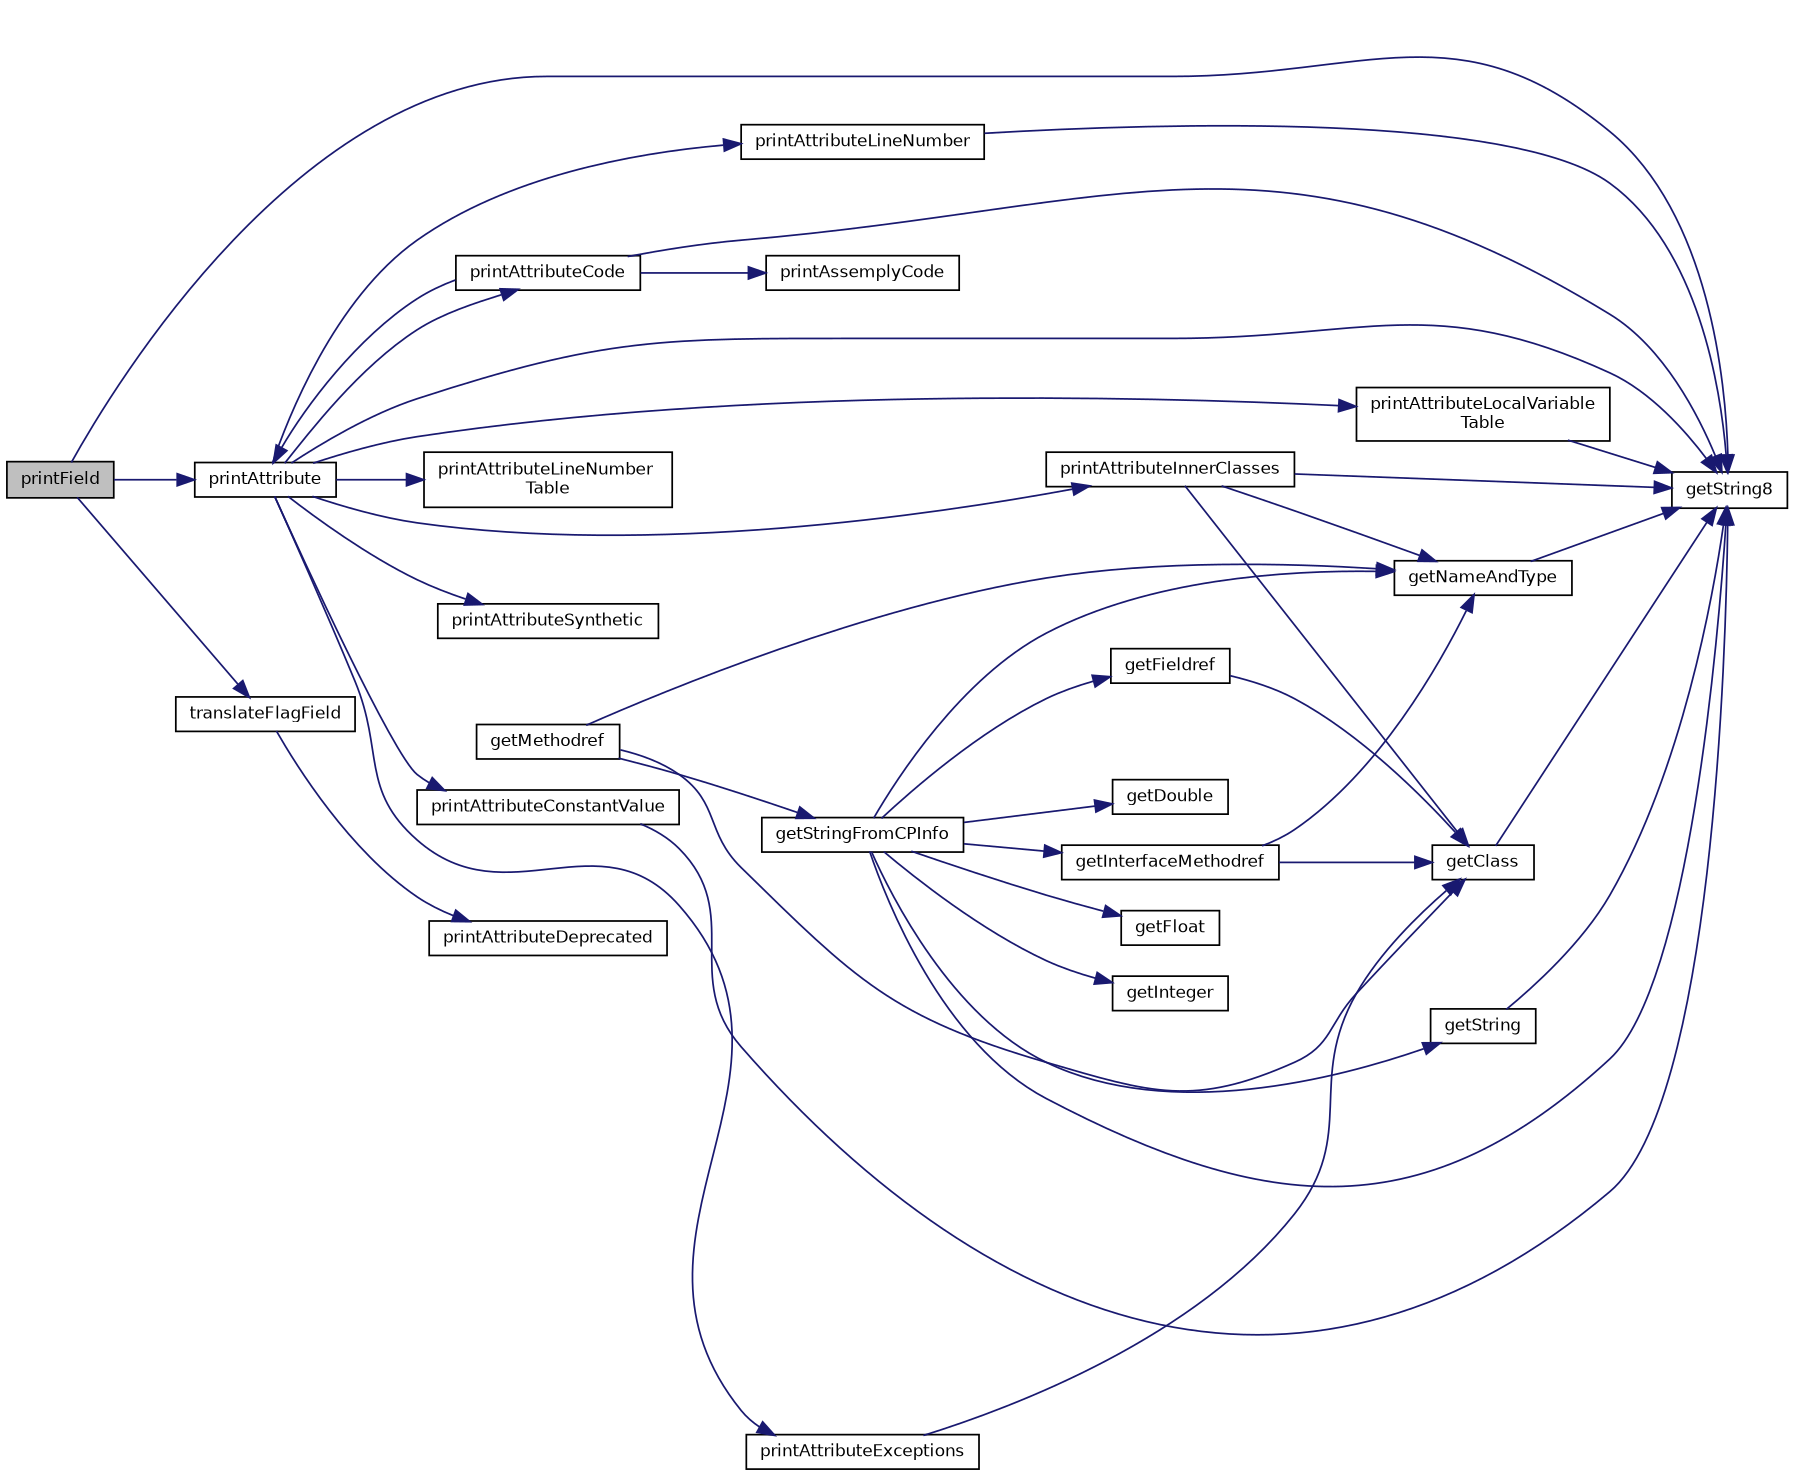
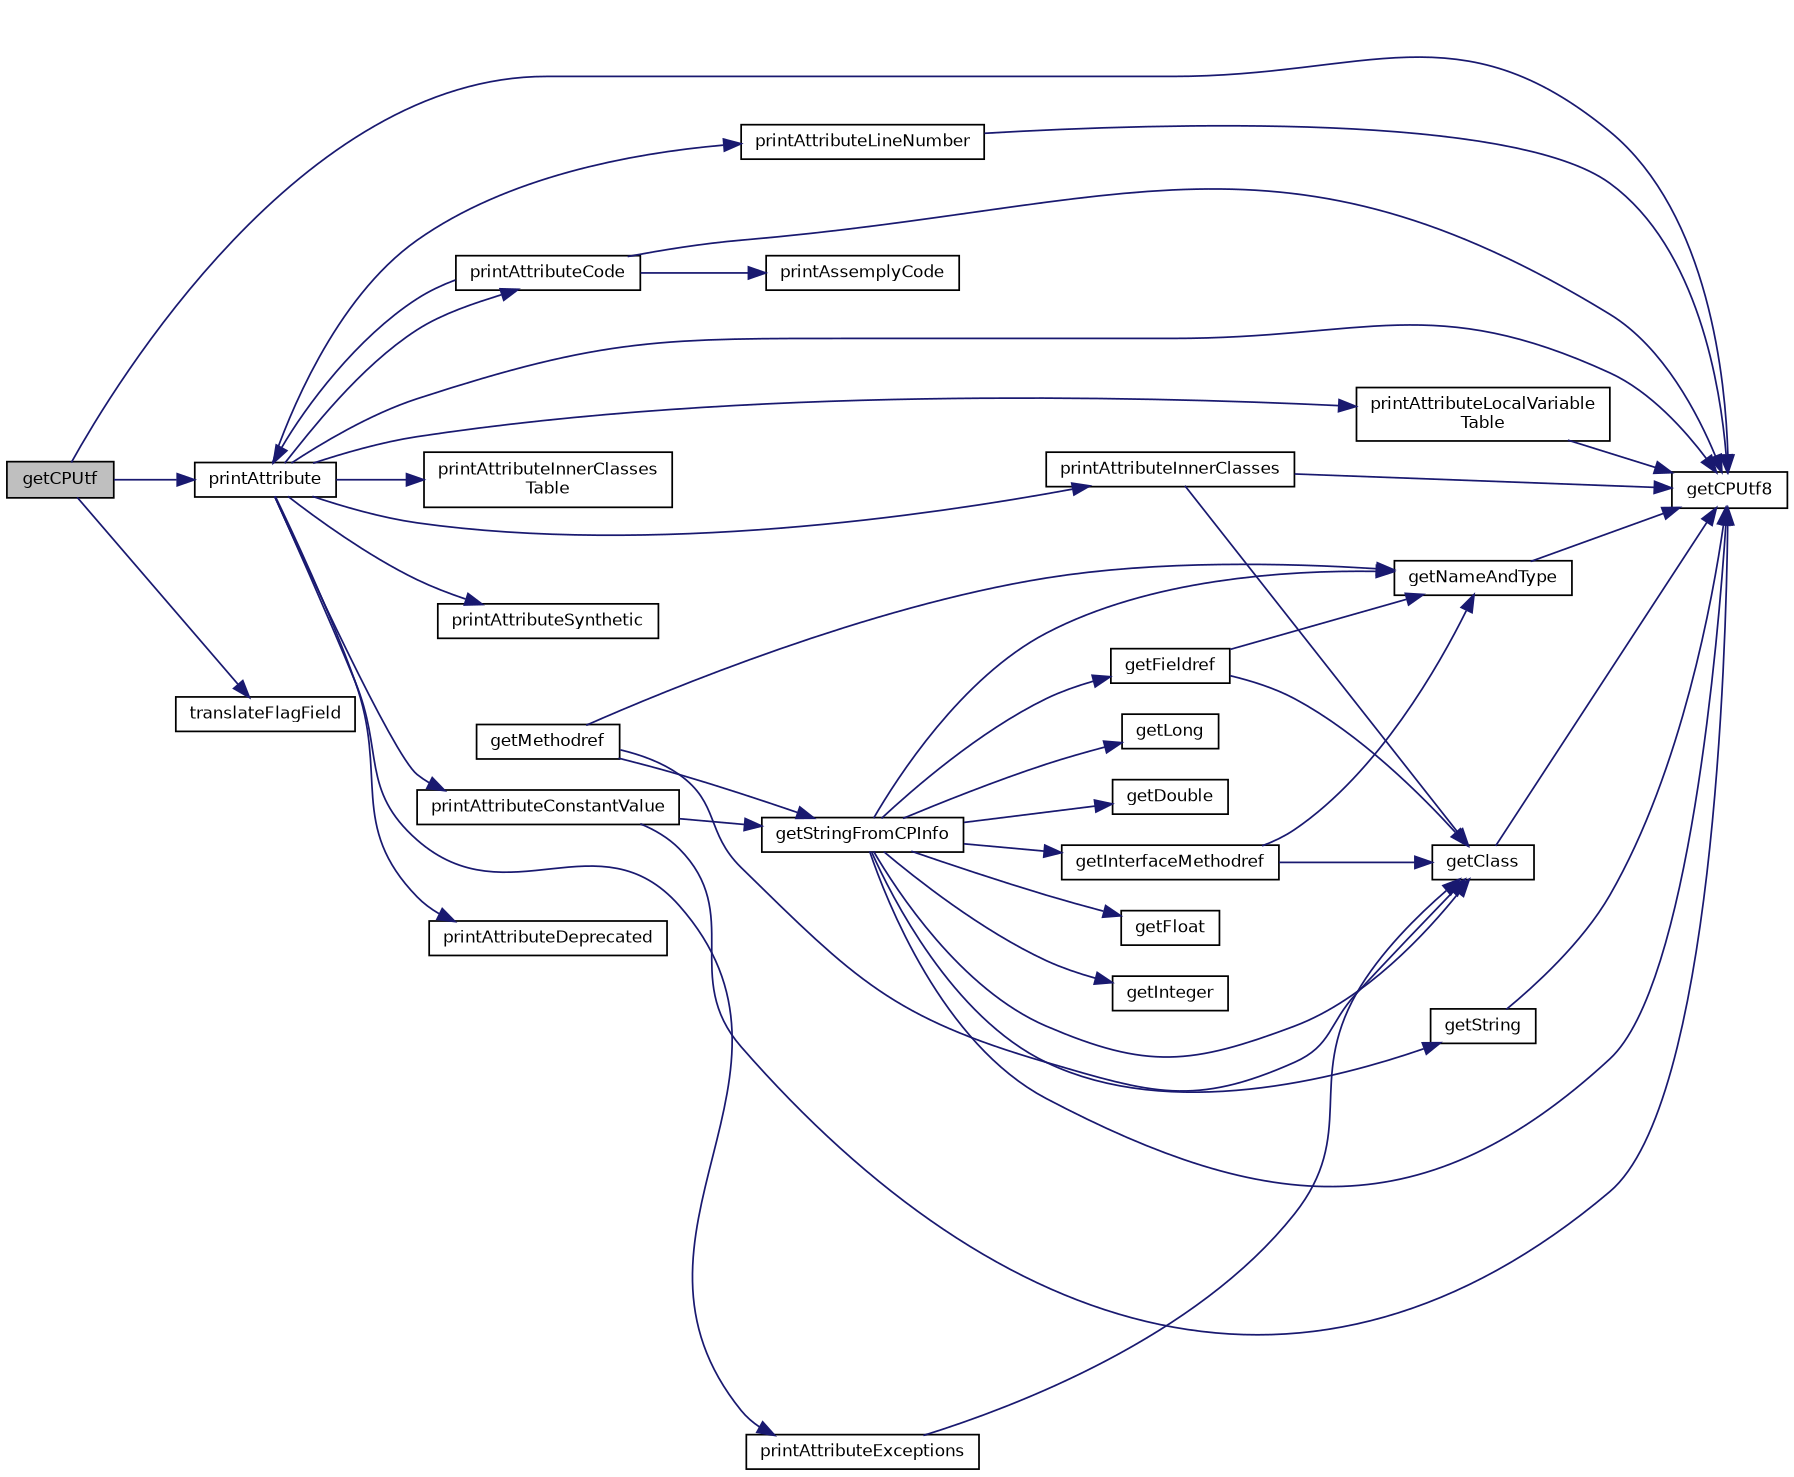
node "printField": label "printField" -> "getCPUtf"
node "printAttributeLineNumber Table": label "printAttributeLineNumber Table" -> "printAttributeInnerClasses Table"
node "getString8": label "getString8" -> "getCPUtf8"
edge "printAttributeInnerClasses" -> "getNameAndType": now "getFieldref" -> "getNameAndType"
node "getLong": added
edge "printAttributeConstantValue" -> "getStringFromCPInfo": added
edge "translateFlagField" -> "printAttributeDeprecated": now "printAttribute" -> "printAttributeDeprecated"
edge "getStringFromCPInfo" -> "getClass": added
